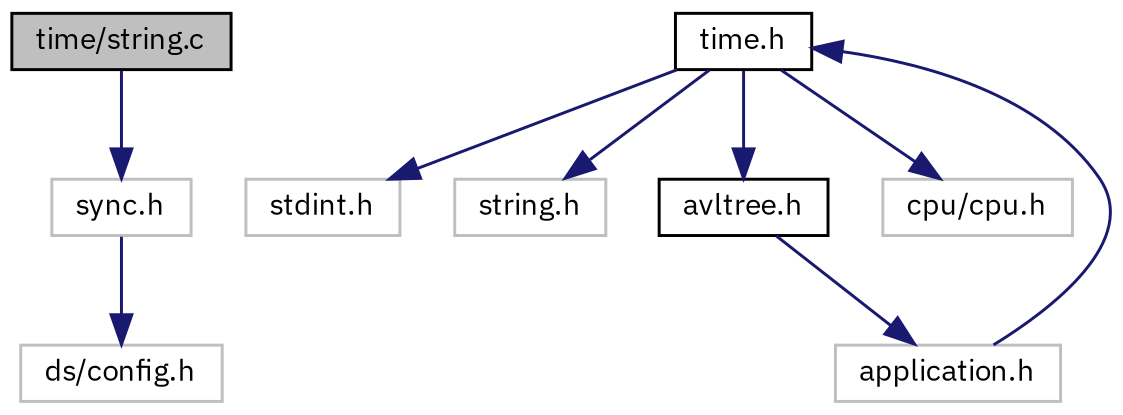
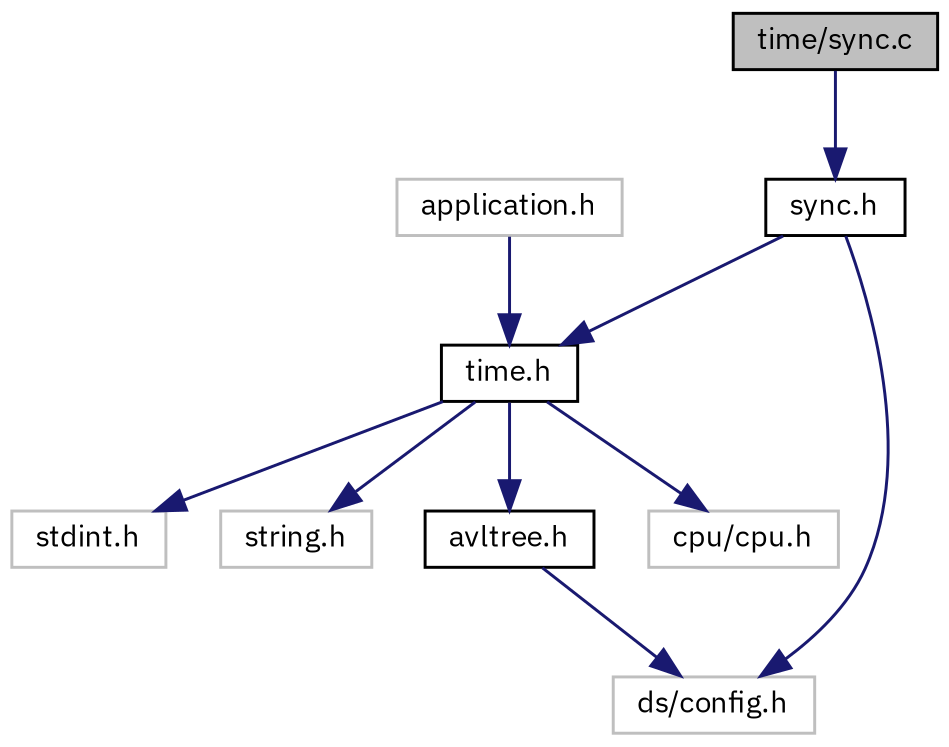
node "time/string.c": label "time/string.c" -> "time/sync.c"
node "sync.h": color grey75 -> black
edge "avltree.h" -> "application.h": now "avltree.h" -> "ds/config.h"
edge "sync.h" -> "time.h": added
